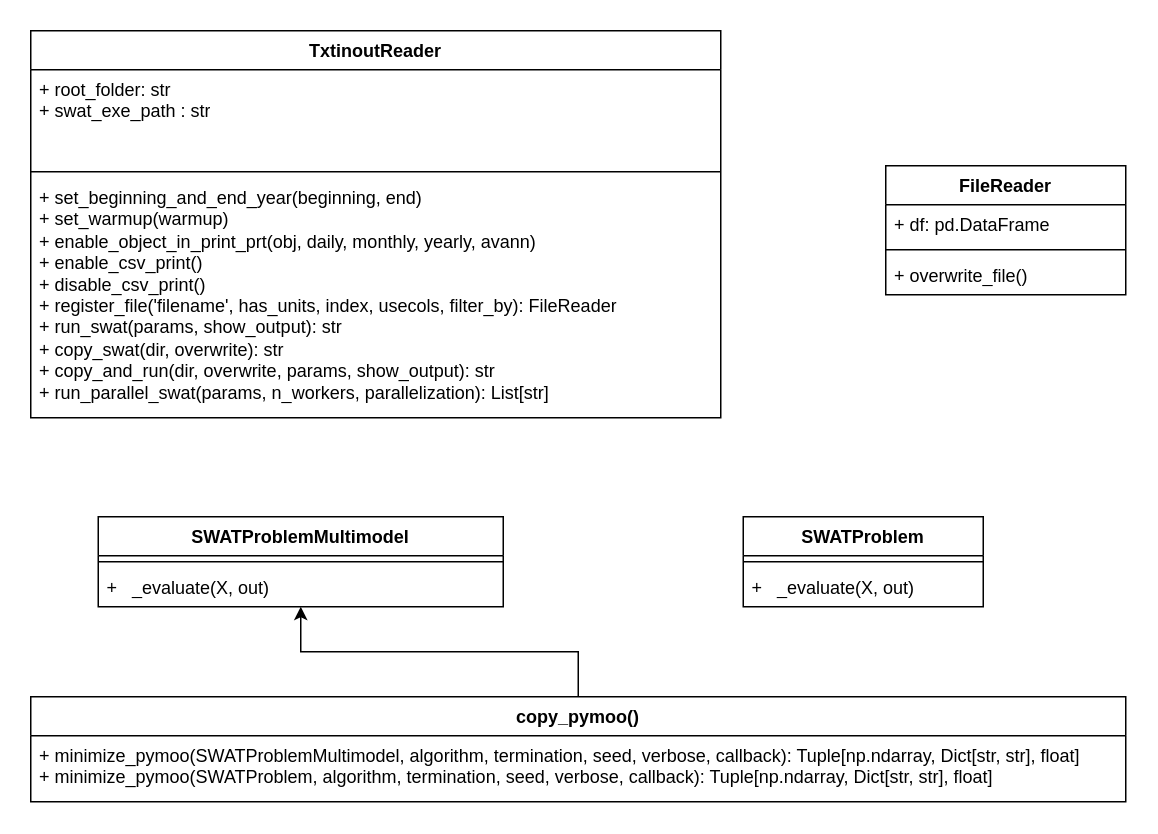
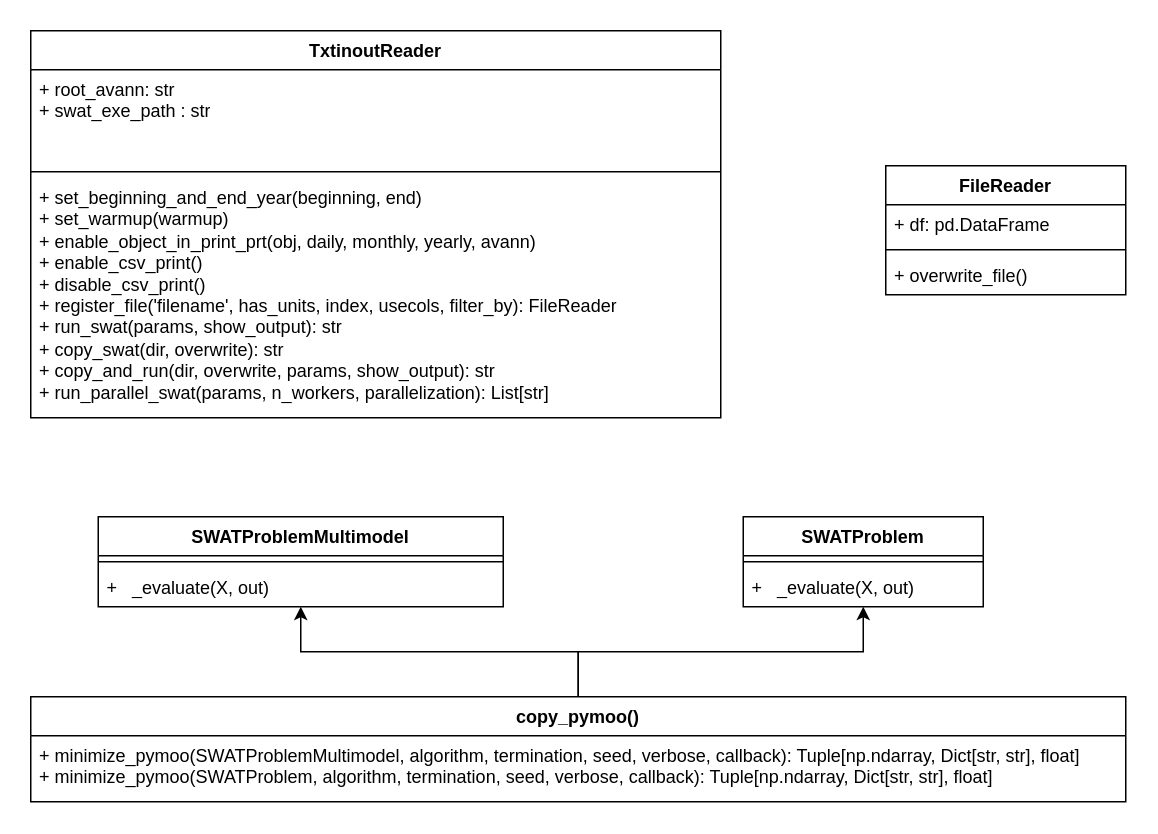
node "+ root_folder: str + swat_exe_path : str": label "+ root_folder: str + swat_exe_path : str" -> "+ root_avann: str + swat_exe_path : str"
edge "copy_pymoo()" -> "SWATProblem": added
